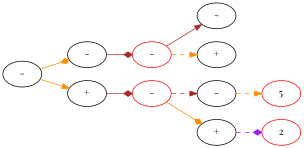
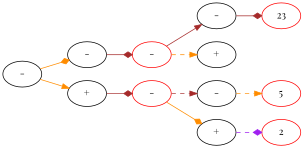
node "23": added
